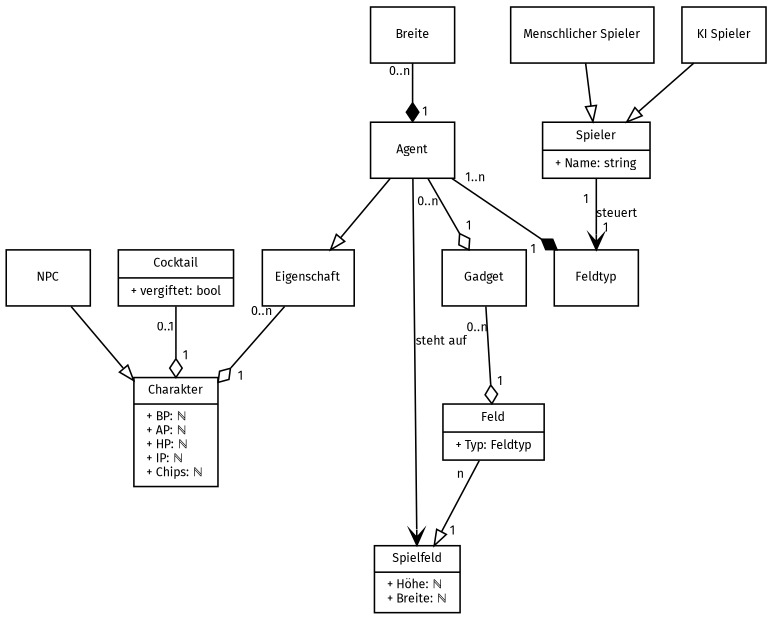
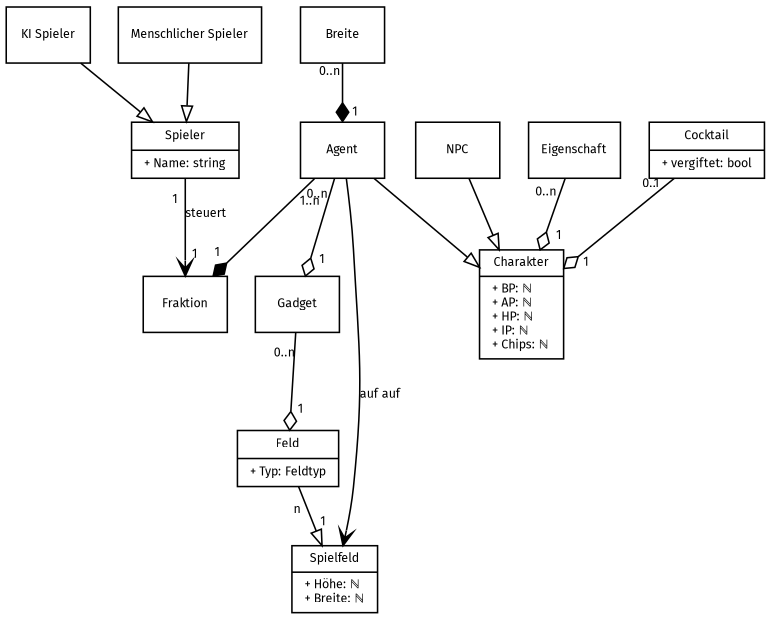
edge "Agent" -> "Eigenschaft": now "Agent" -> "Charakter"
node "Feldtyp": label "Feldtyp" -> "Fraktion"
edge "Agent" -> "Spielfeld": label "steht auf" -> "auf auf"
